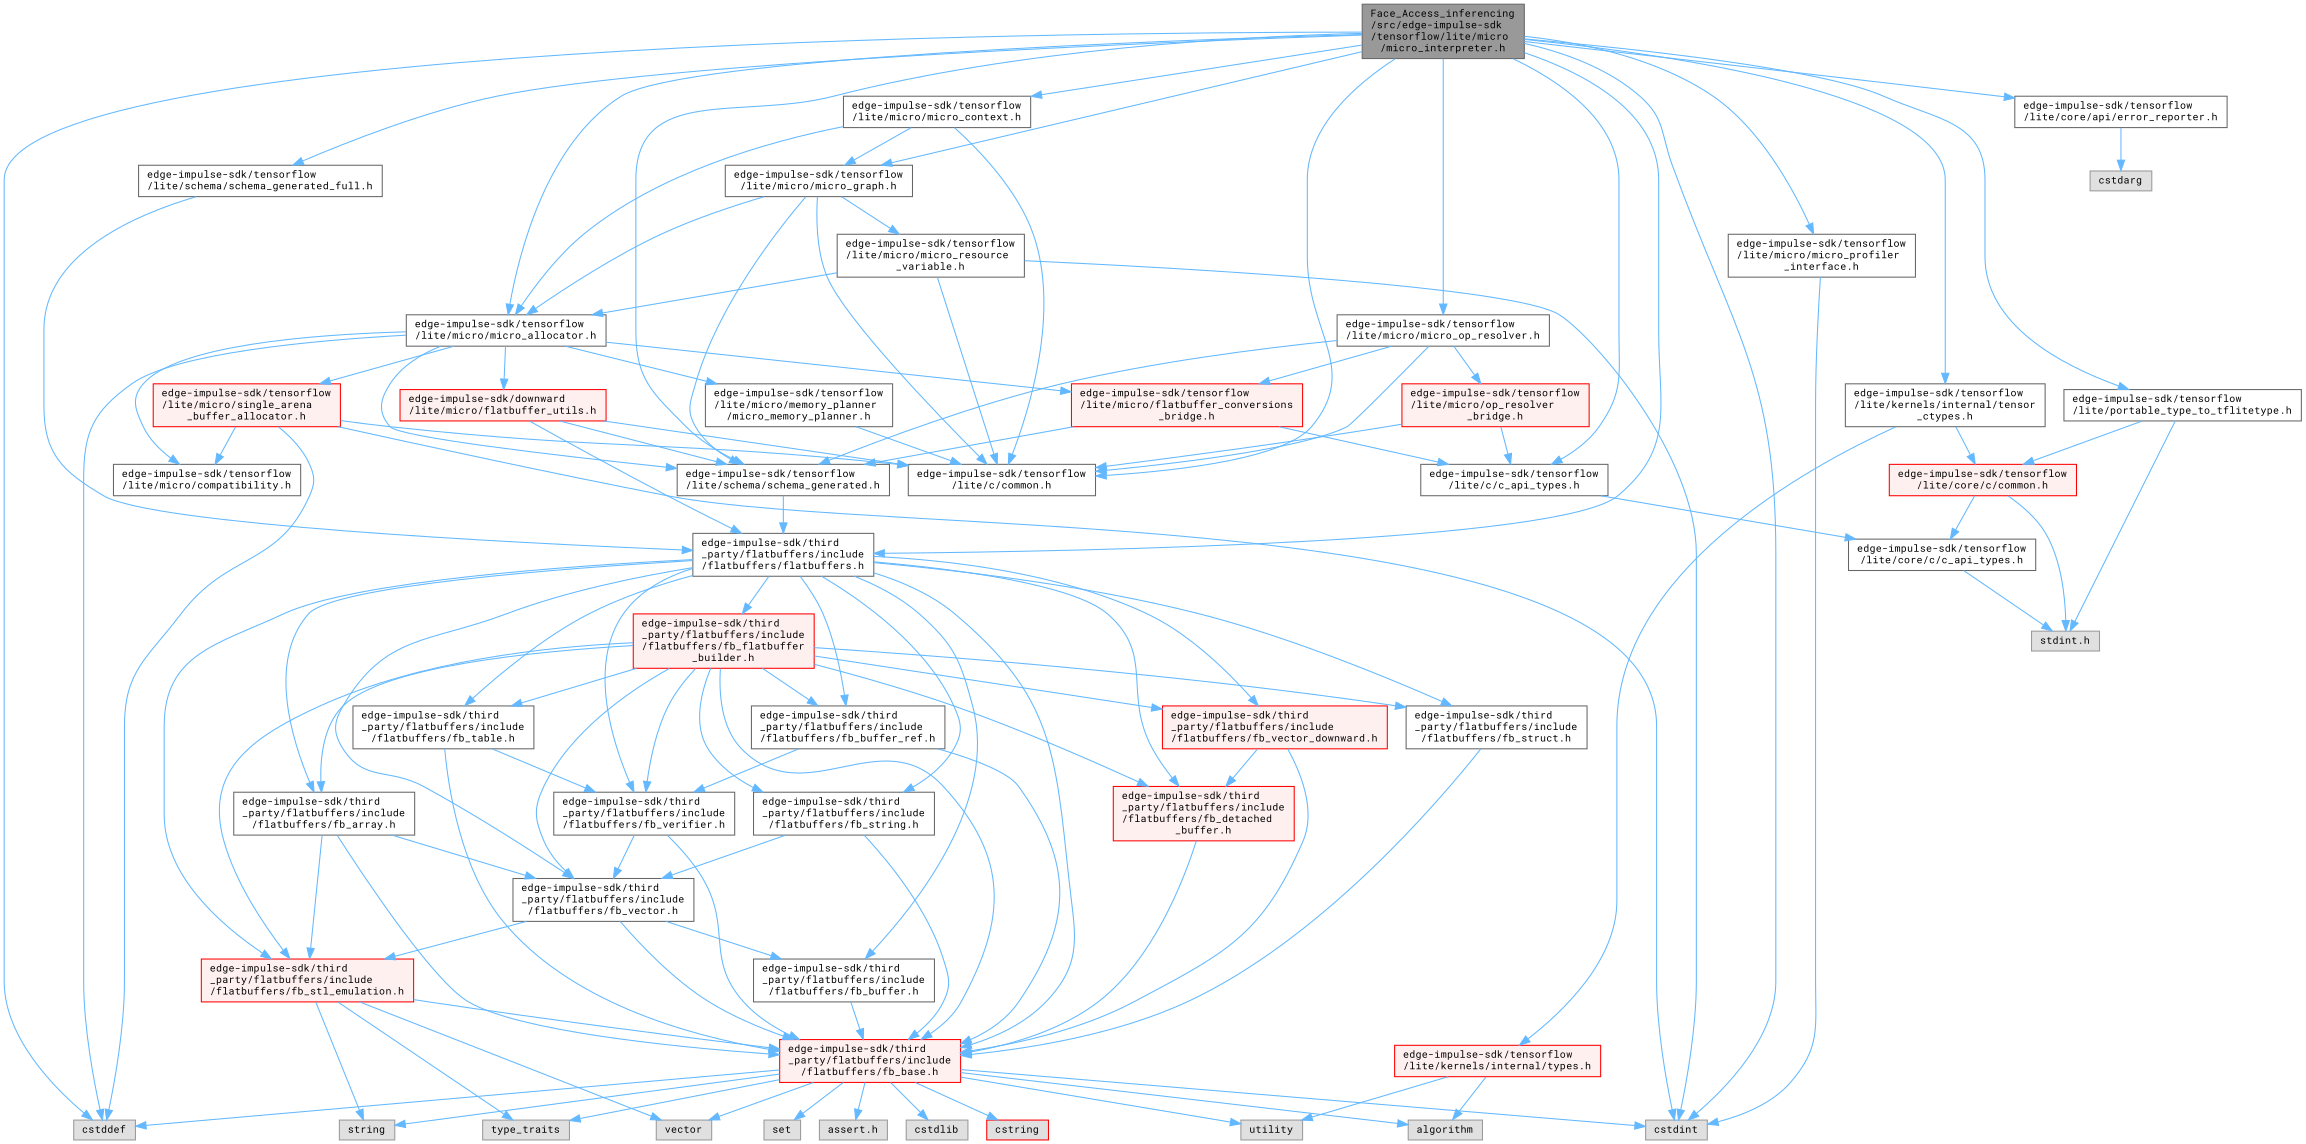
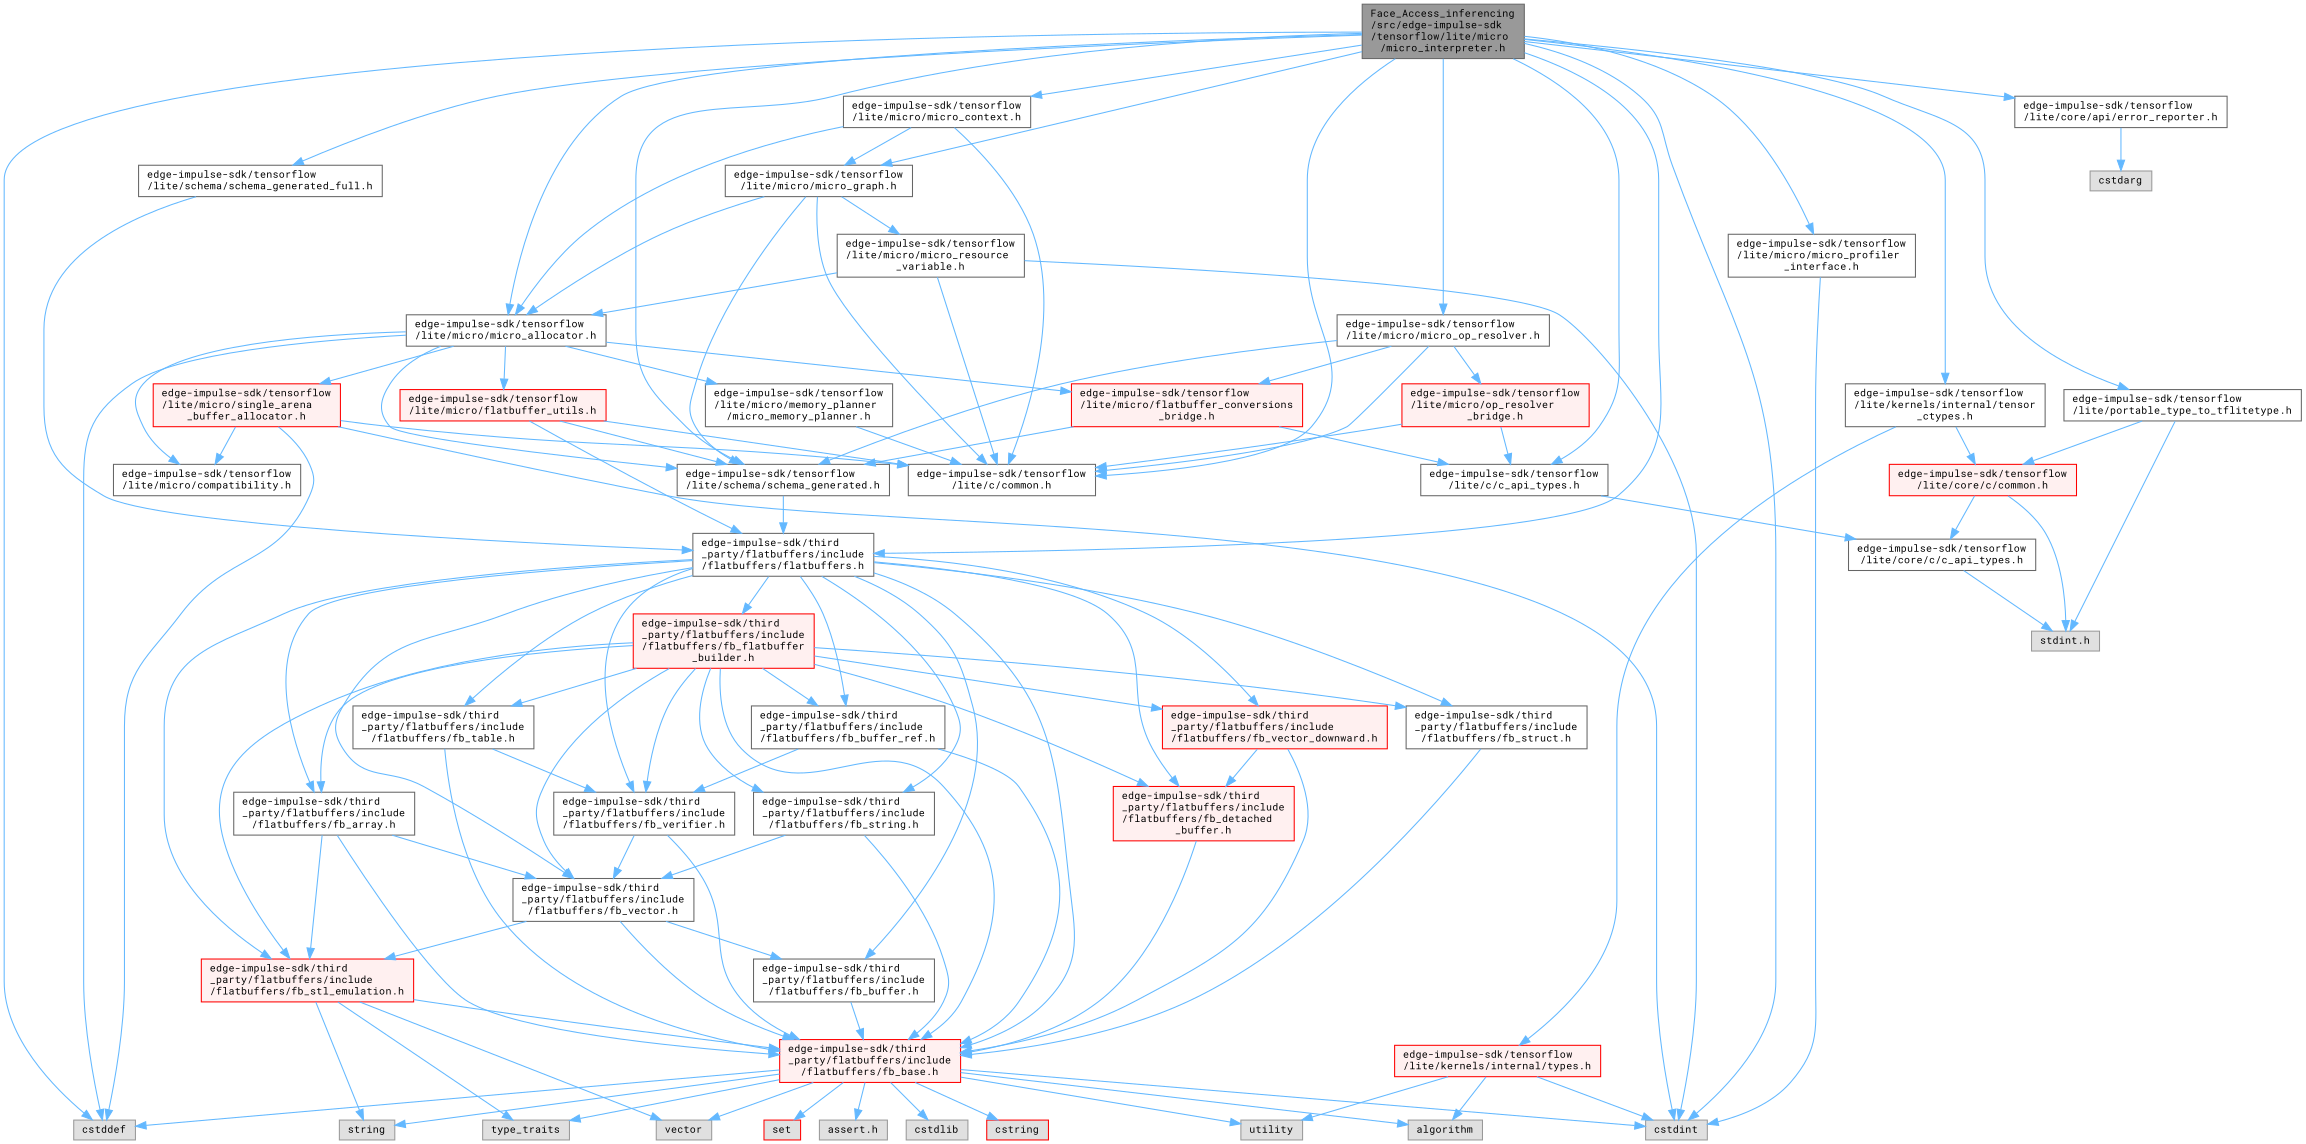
node "edge-impulse-sdk/downward /lite/micro/flatbuffer_utils.h": label "edge-impulse-sdk/downward /lite/micro/flatbuffer_utils.h" -> "edge-impulse-sdk/tensorflow /lite/micro/flatbuffer_utils.h"
edge "edge-impulse-sdk/tensorflow /lite/kernels/internal/types.h" -> "cstdint": added
node "set": color grey60 -> red
